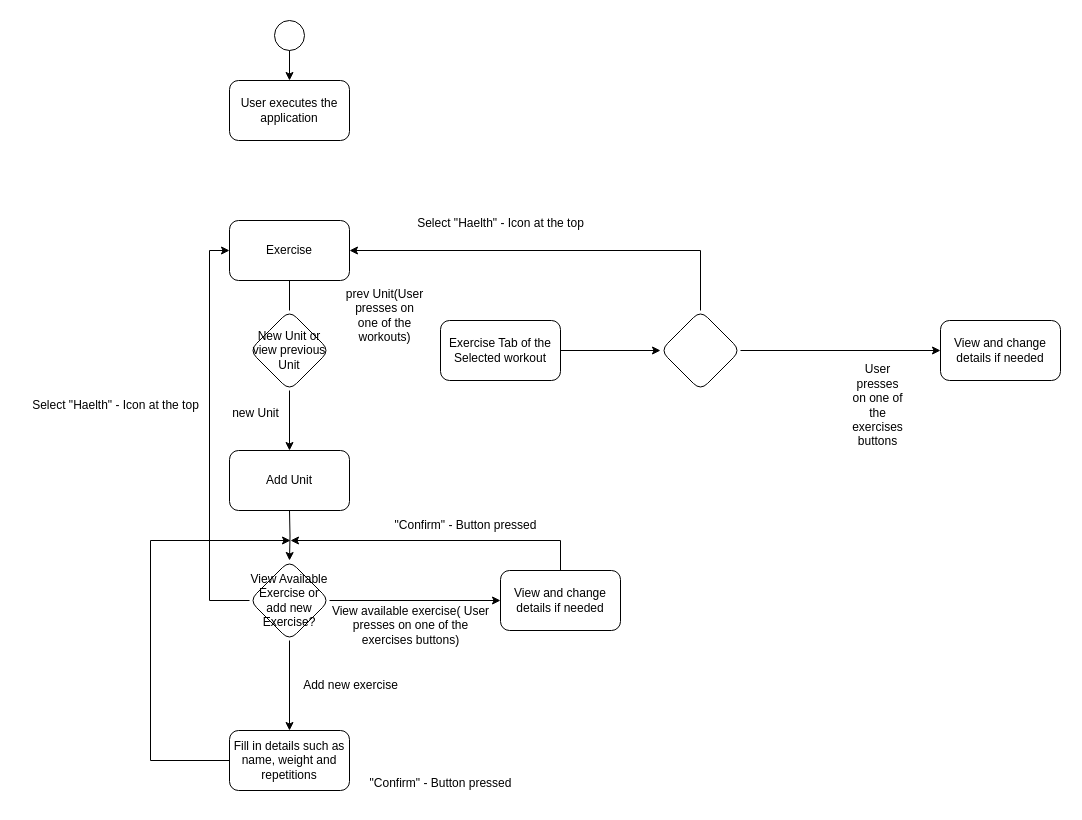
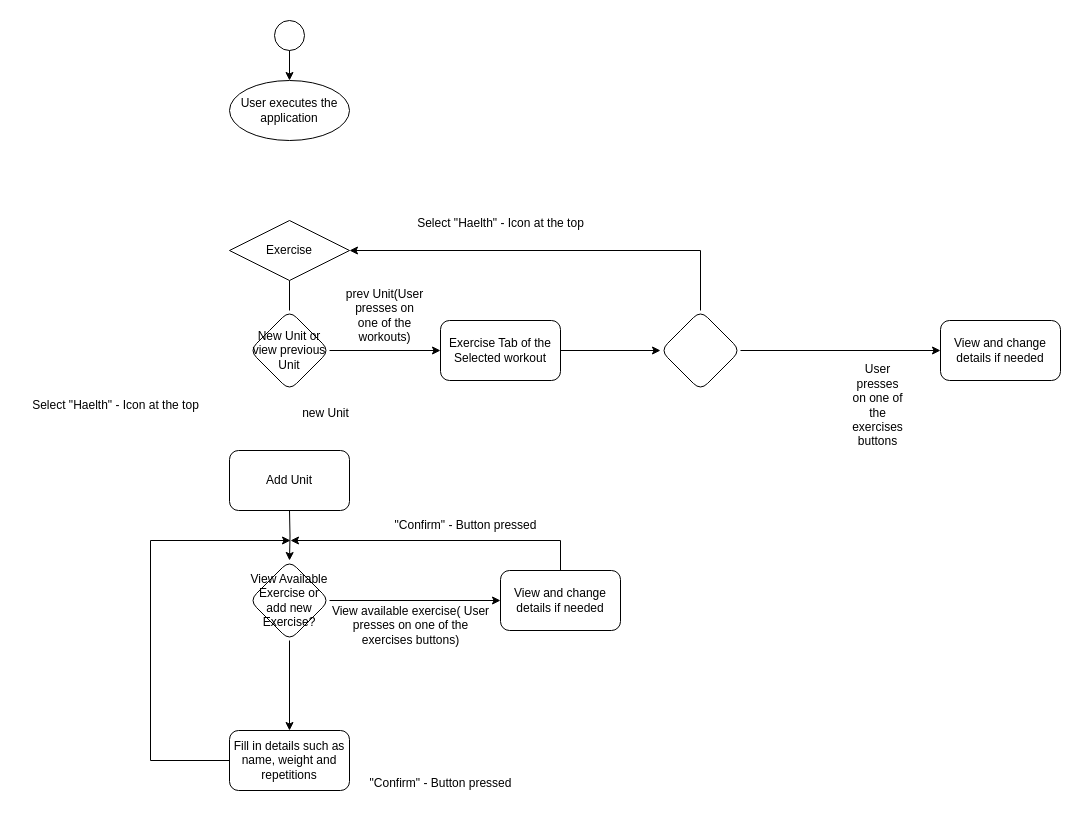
node "User executes the application": shape rounded rectangle -> ellipse
node "Exercise": shape rounded rectangle -> diamond
edge "New Unit or view previous Unit" -> "Exercise Tab of the Selected workout": added
node "new Unit": moved (256, 414) -> (326, 414)
edge "New Unit or view previous Unit" -> "Add Unit": removed
edge "View Available Exercise or add new Exercise?" -> "Exercise": removed
node "Add new exercise": removed
